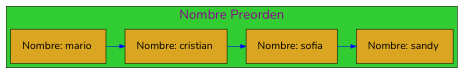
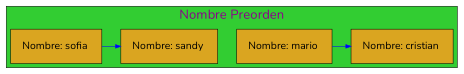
edge "Nombre: cristian" -> "Nombre: sofia": removed
